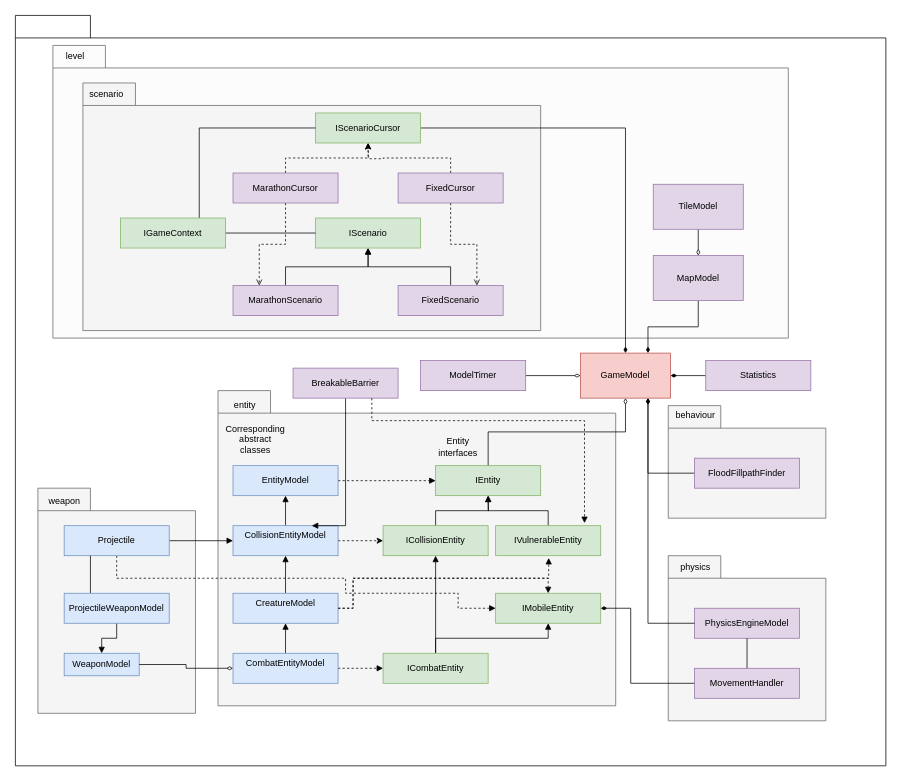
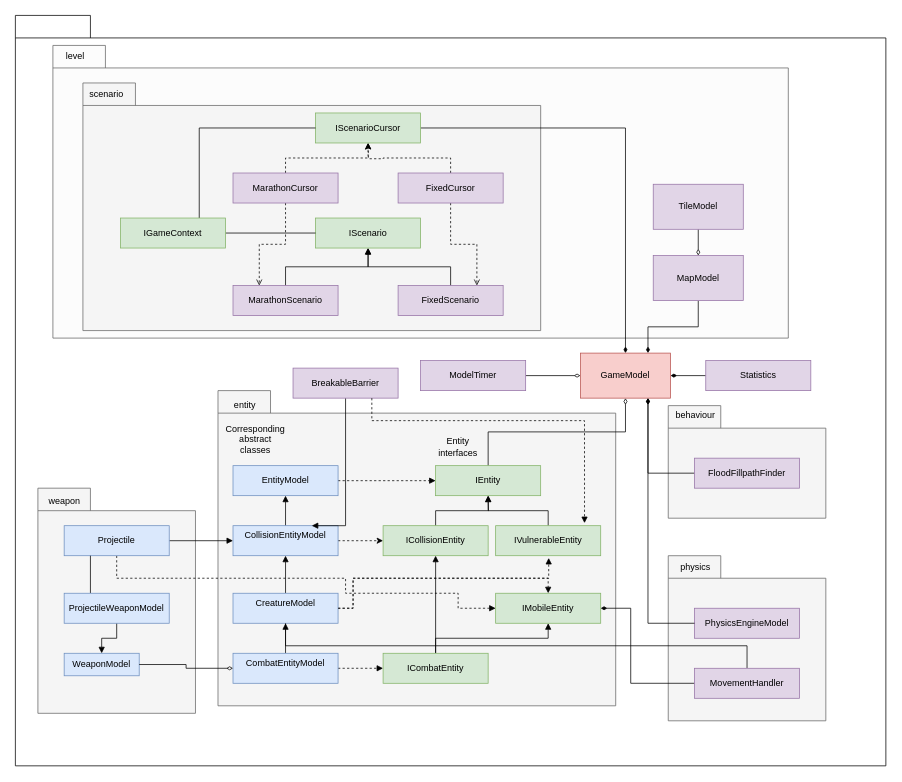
edge "PhysicsEngineModel" -- "MovementHandler": now "CreatureModel" -- "MovementHandler"
